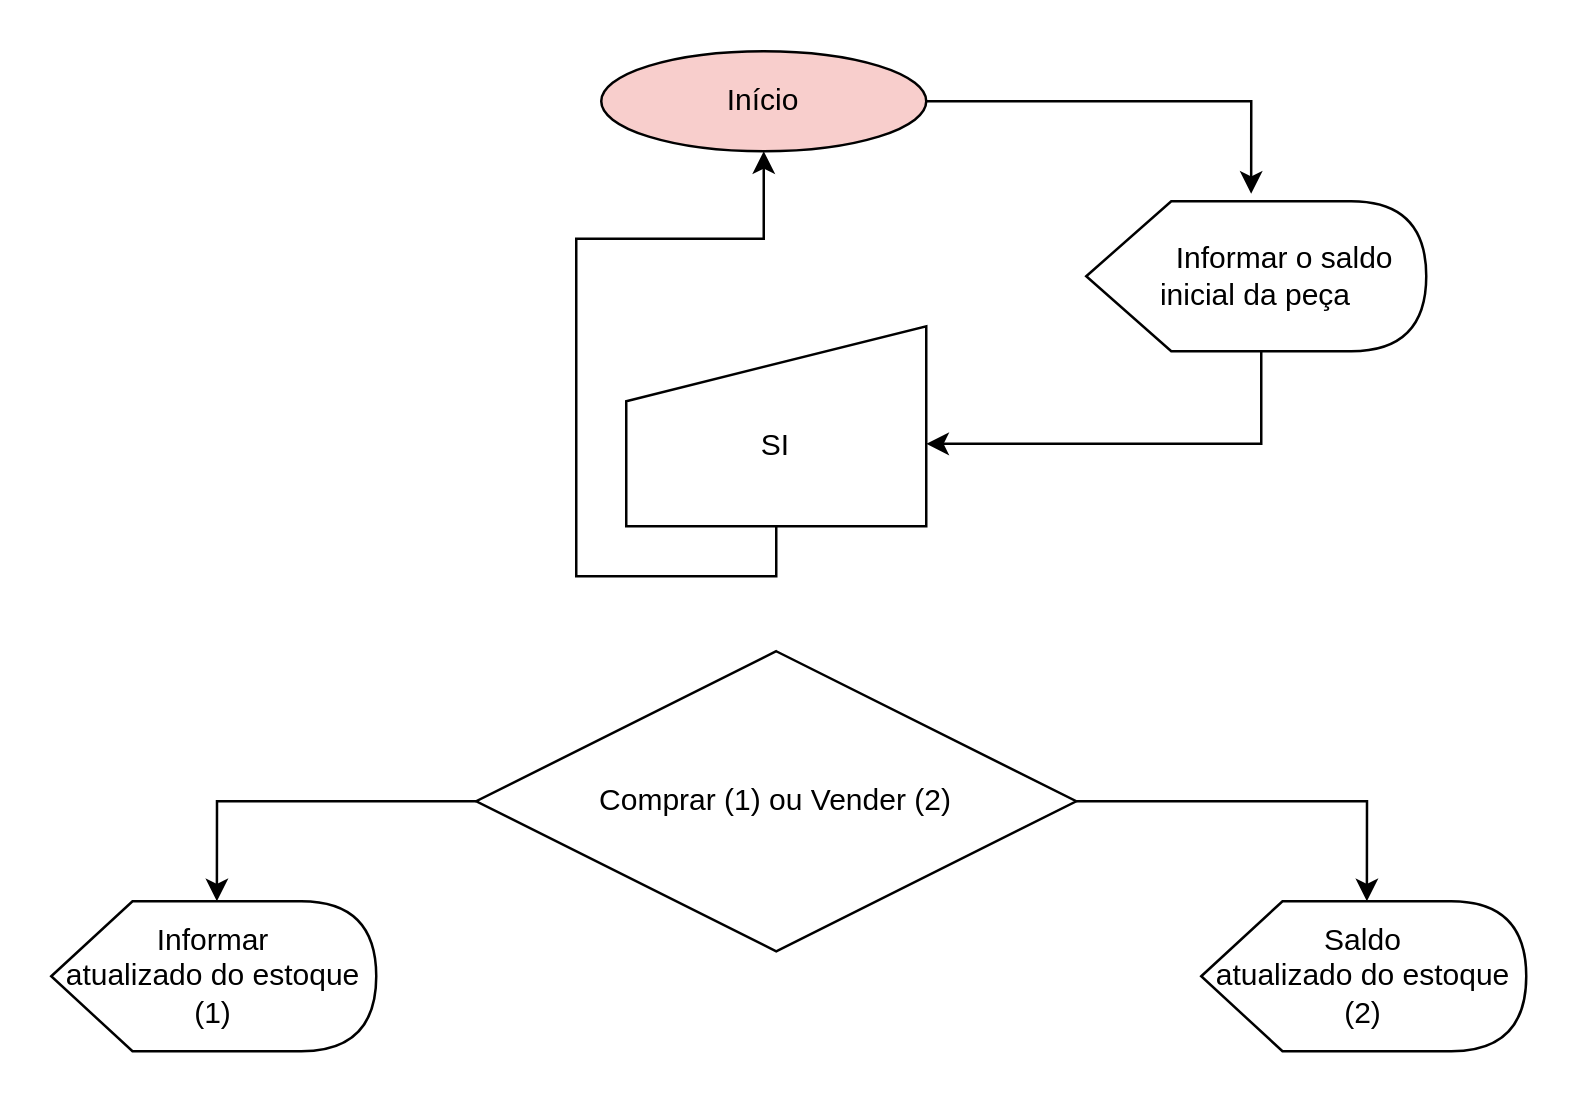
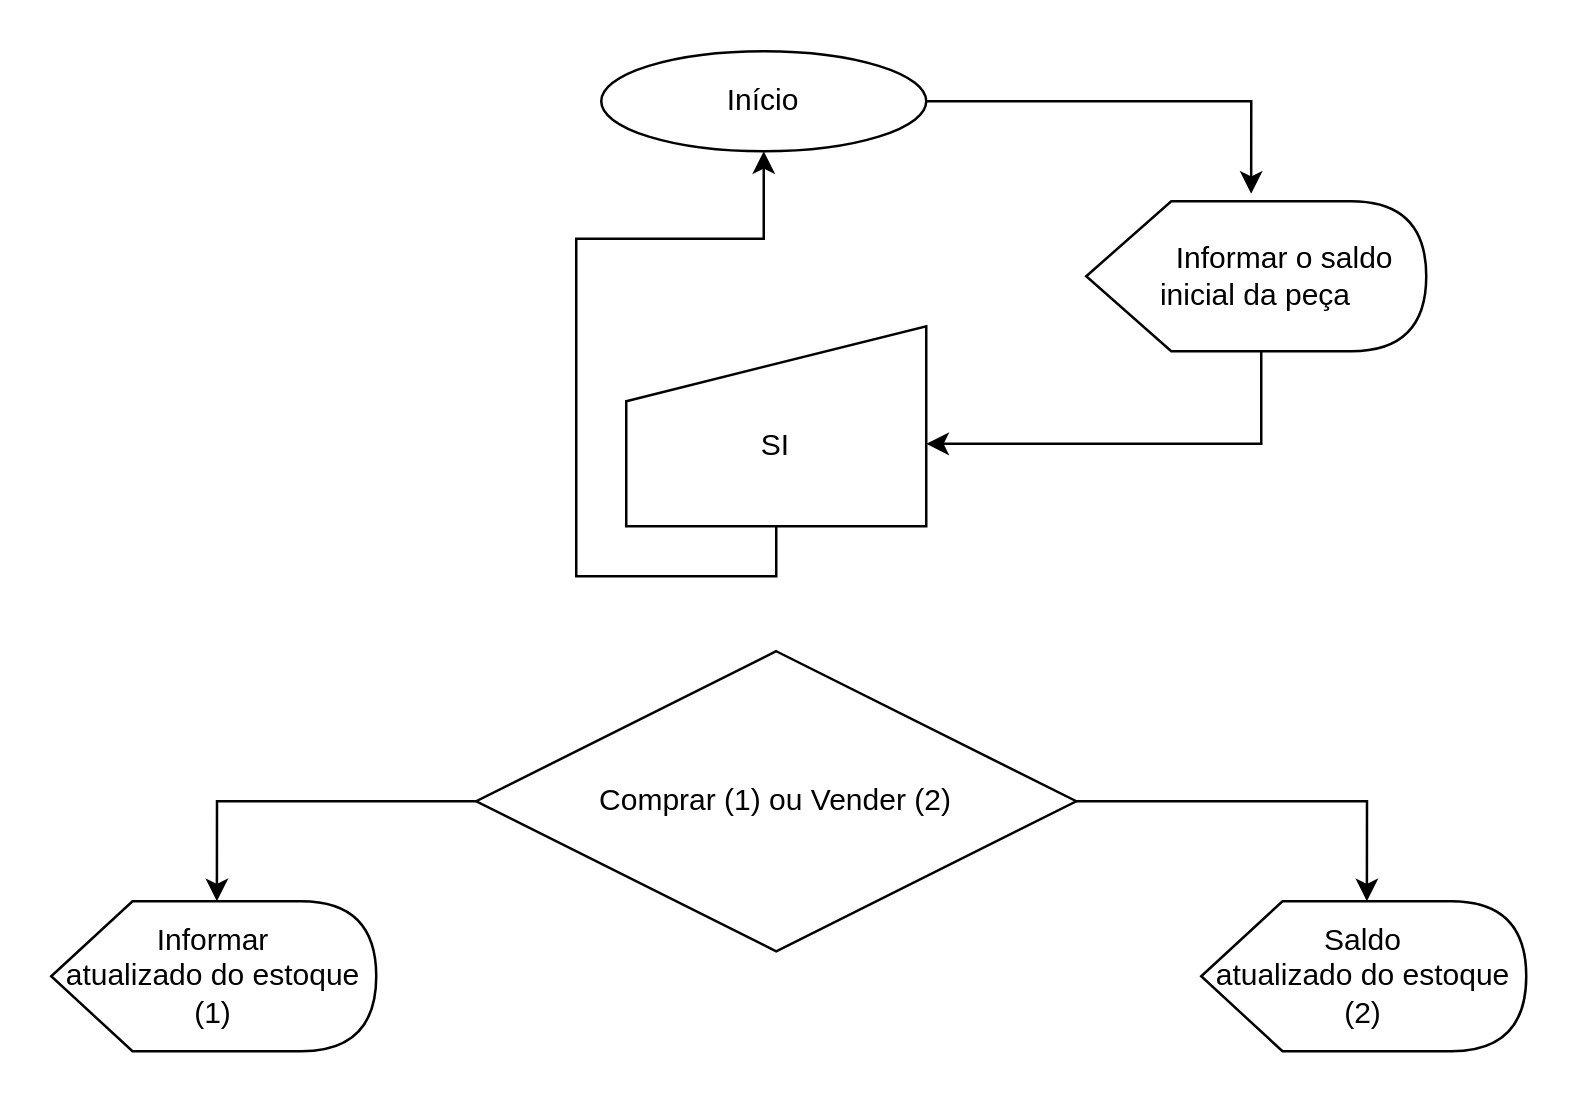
node "Início": fillcolor #f8cecc -> #ffffff
